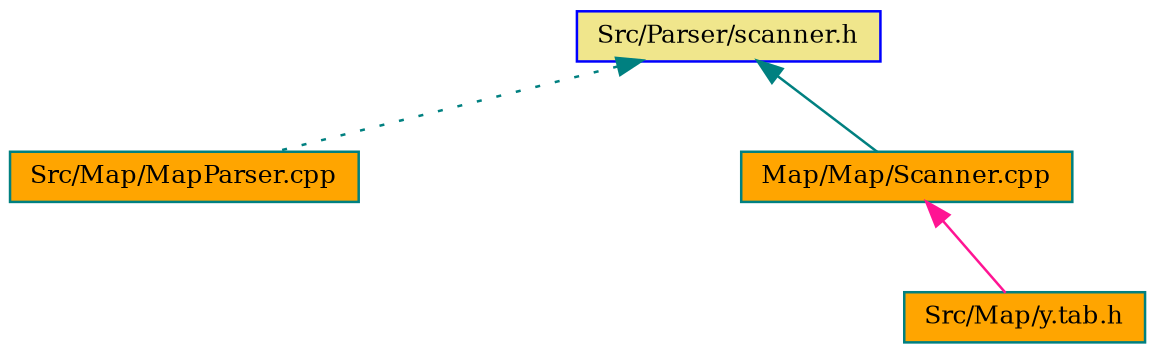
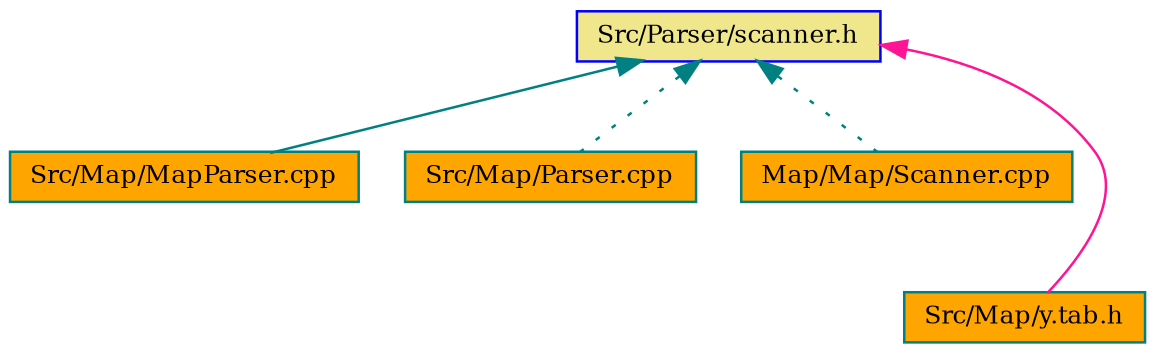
edge "Src/Map/MapParser.cpp" -> "Src/Parser/scanner.h": style dotted -> solid
edge "Map/Map/Scanner.cpp" -> "Src/Parser/scanner.h": style solid -> dotted
node "Src/Map/Parser.cpp": added
edge "Src/Map/y.tab.h" -> "Map/Map/Scanner.cpp": now "Src/Map/y.tab.h" -> "Src/Parser/scanner.h"
